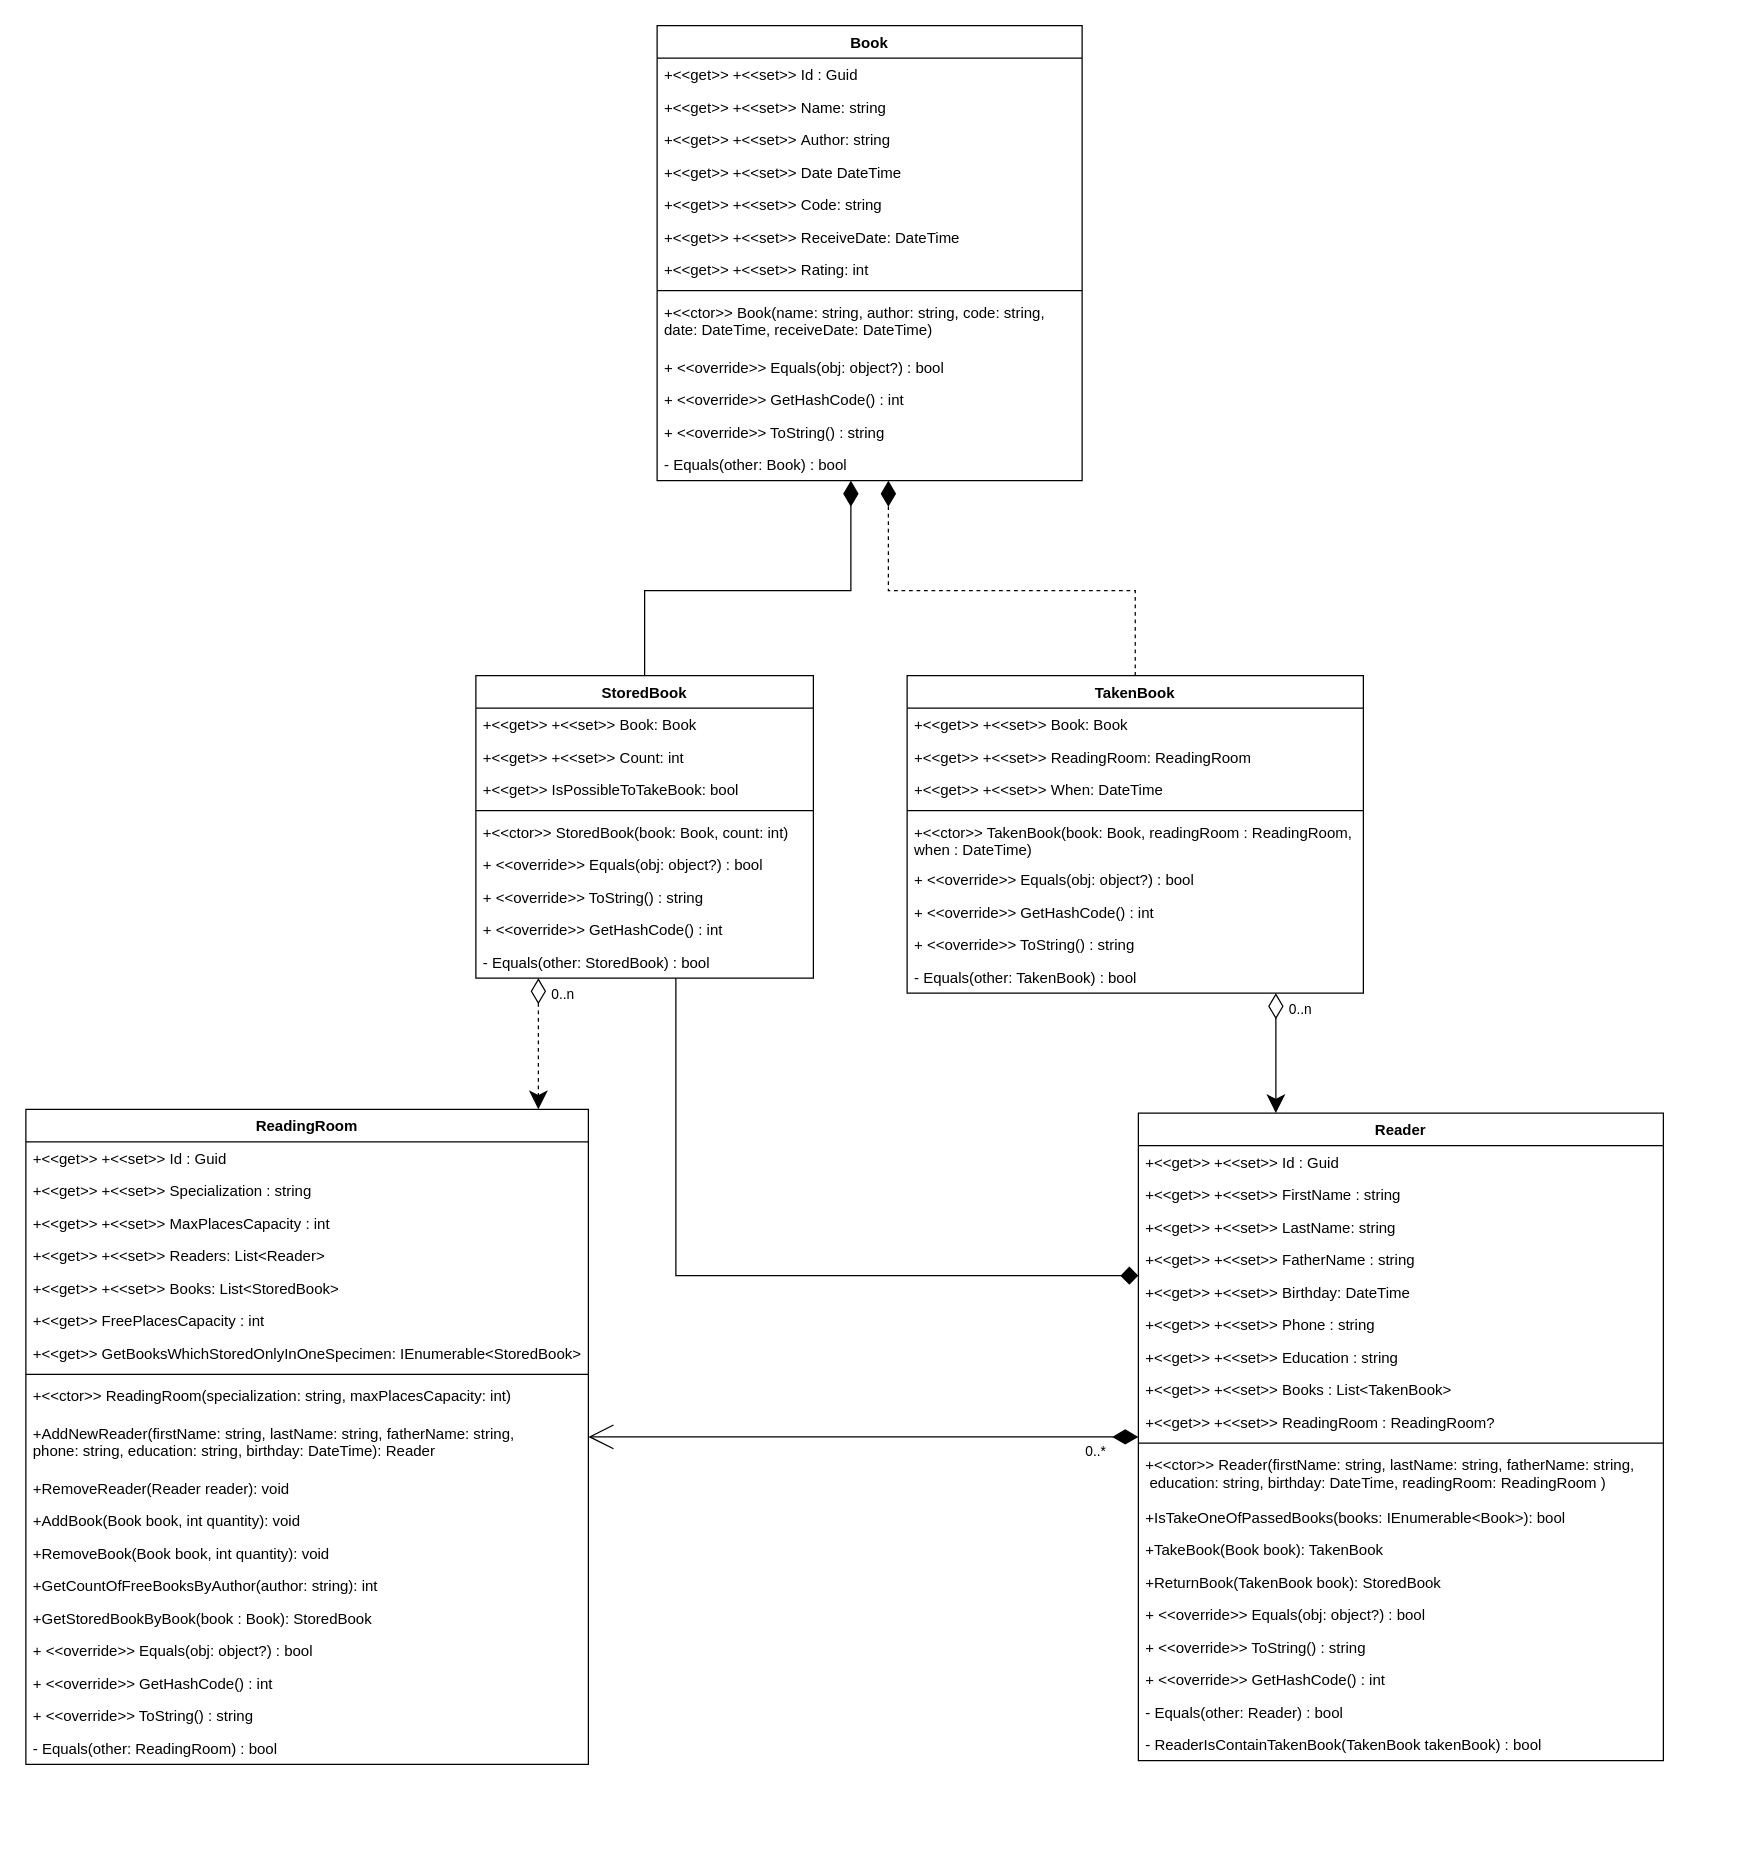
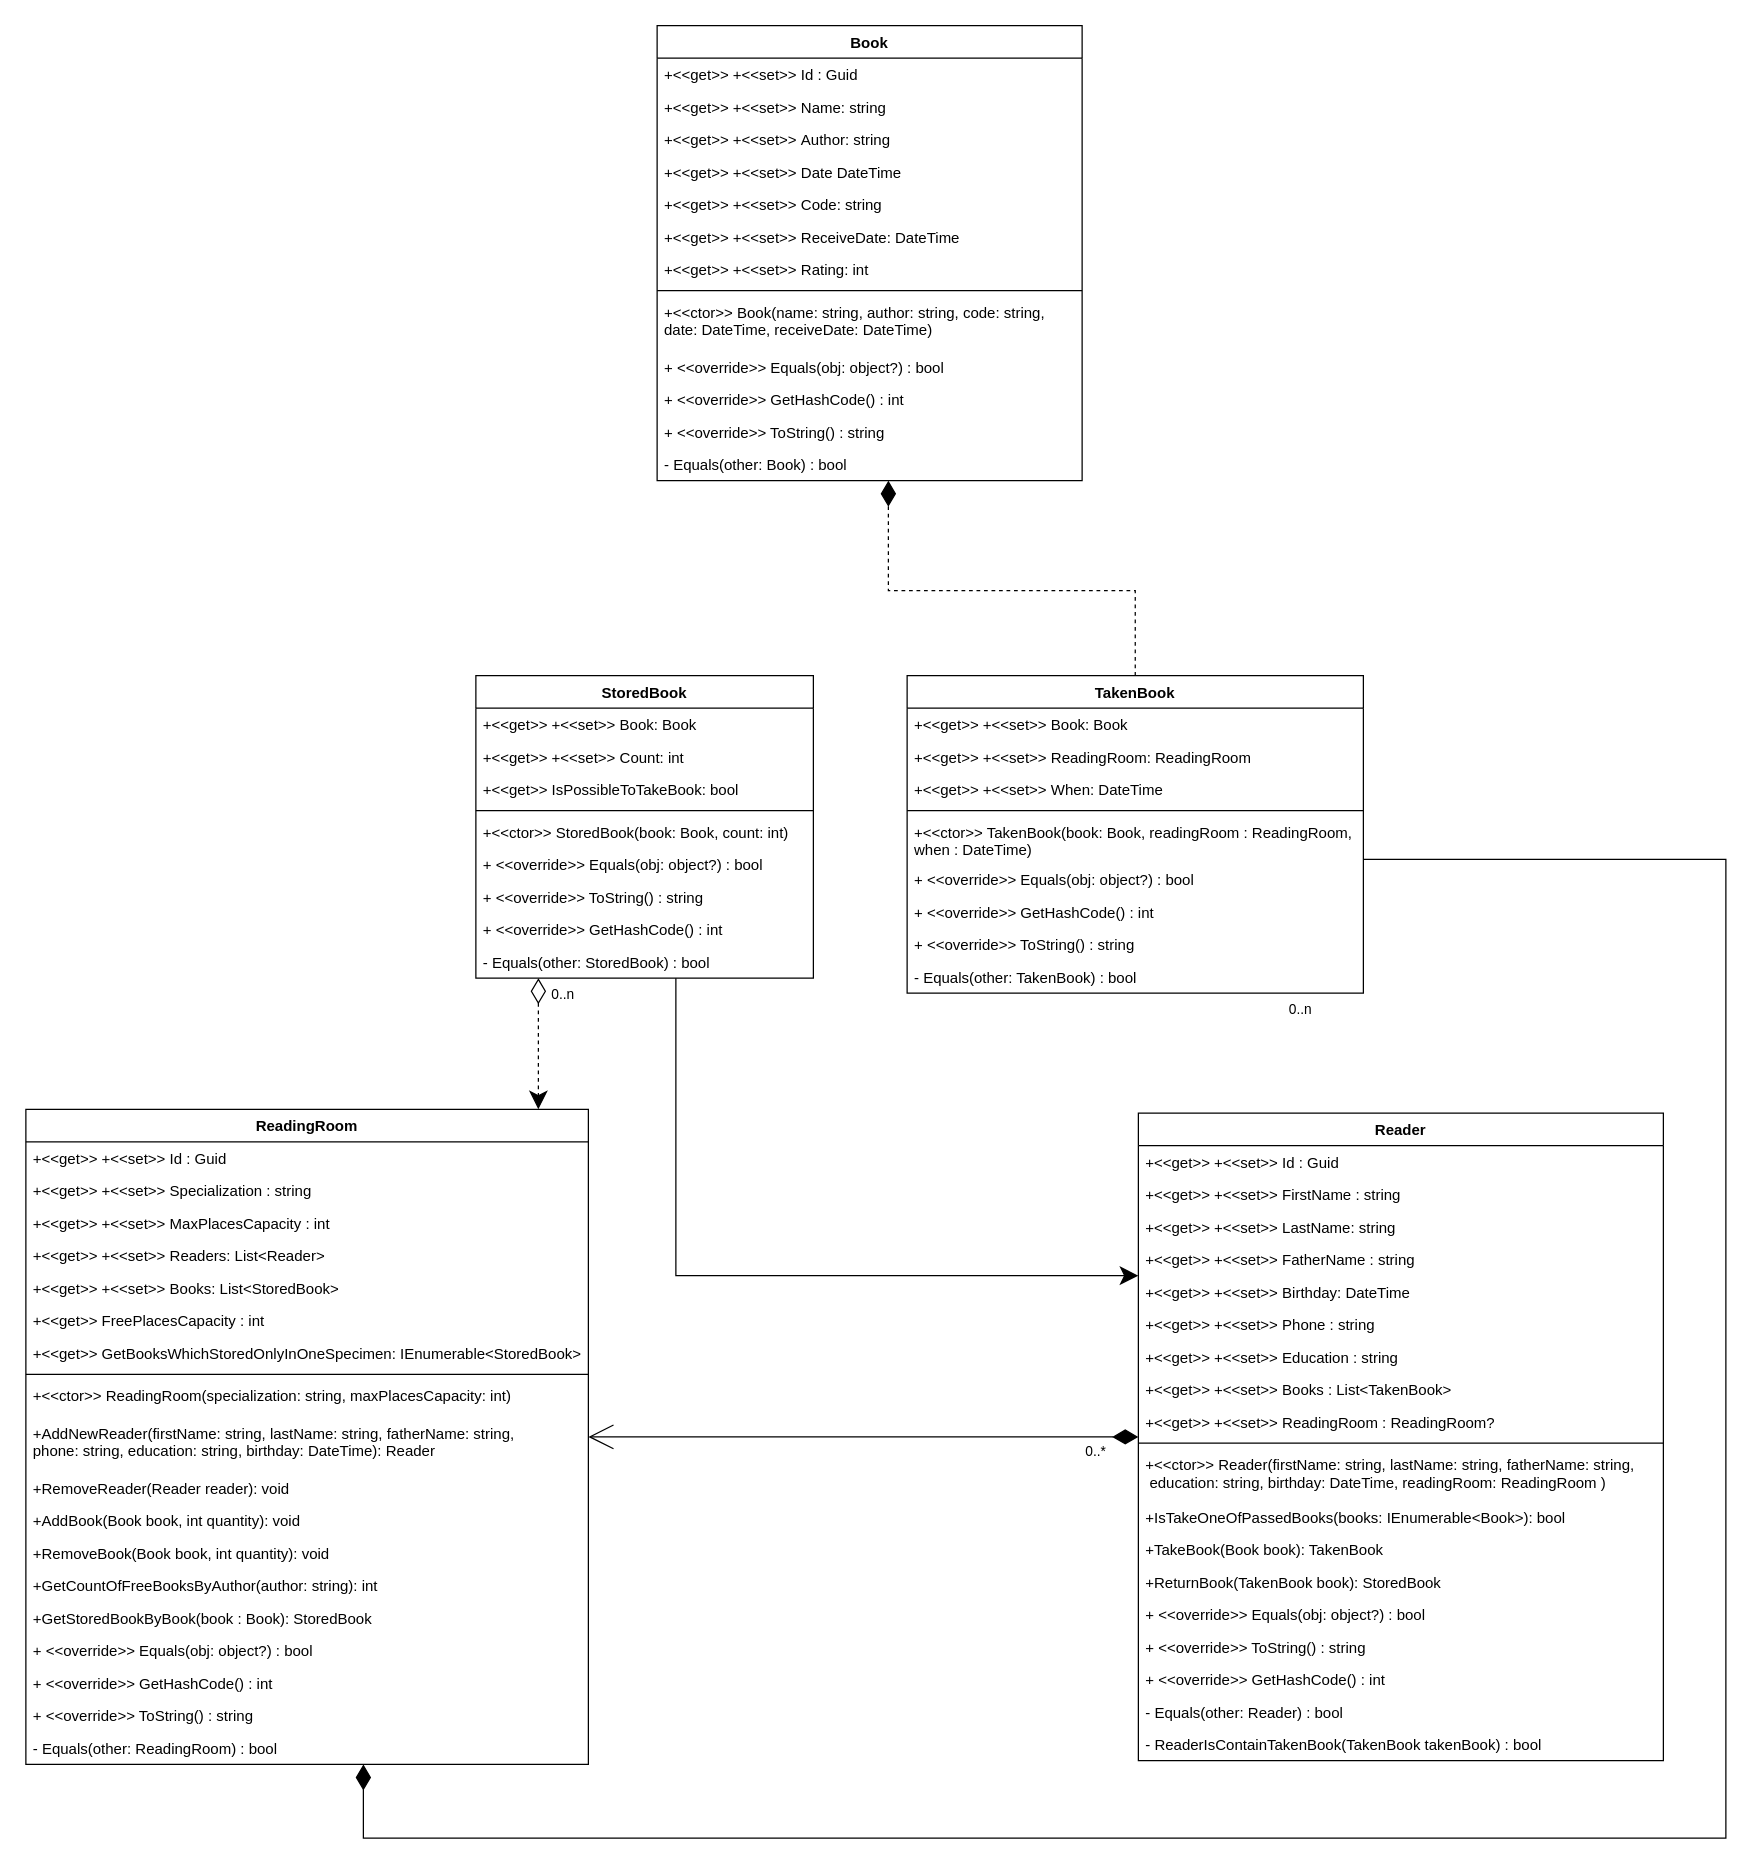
edge "StoredBook" -> "Book": removed
edge "TakenBook" -- "Reader": removed
edge "StoredBook" -> "Reader": arrowhead diamond -> classic
edge "TakenBook" -> "ReadingRoom": added
